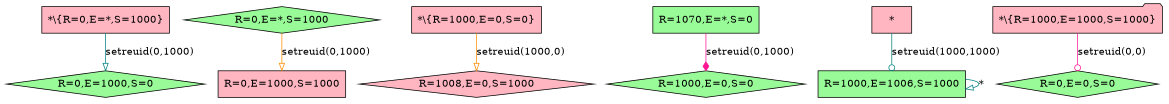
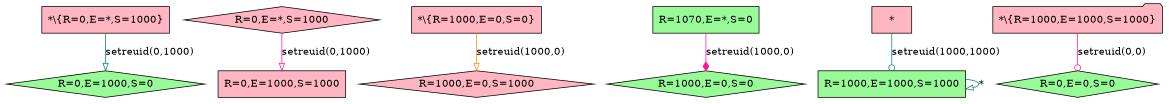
node "R=0,E=*,S=1000": fillcolor palegreen -> lightpink
edge "R=0,E=*,S=1000" -> "R=0,E=1000,S=1000": color darkorange -> deeppink
edge "R=1070,E=*,S=0" -> "R=1000,E=0,S=0": label "setreuid(0,1000)" -> "setreuid(1000,0)"
node "R=1008,E=0,S=1000": label "R=1008,E=0,S=1000" -> "R=1000,E=0,S=1000"
node "R=1000,E=1006,S=1000": label "R=1000,E=1006,S=1000" -> "R=1000,E=1000,S=1000"
